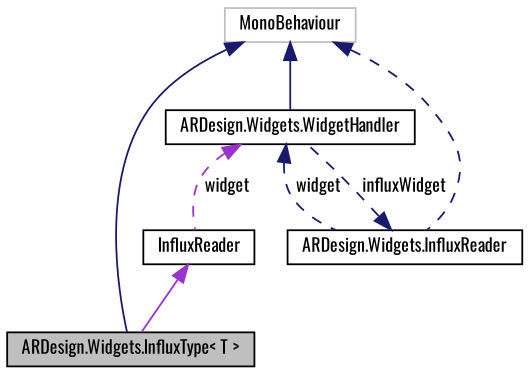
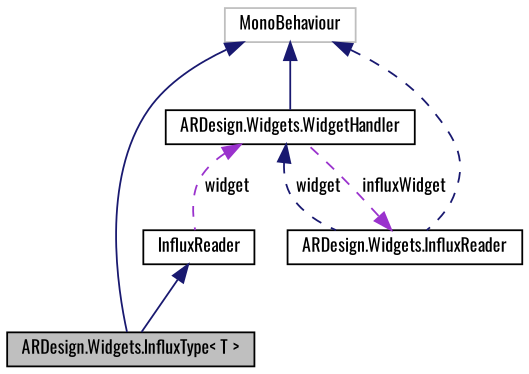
edge "ARDesign.Widgets.WidgetHandler" -> "ARDesign.Widgets.InfluxReader": color midnightblue -> darkorchid3
edge "ARDesign.Widgets.InfluxType< T >" -> "InfluxReader": color darkorchid3 -> midnightblue
